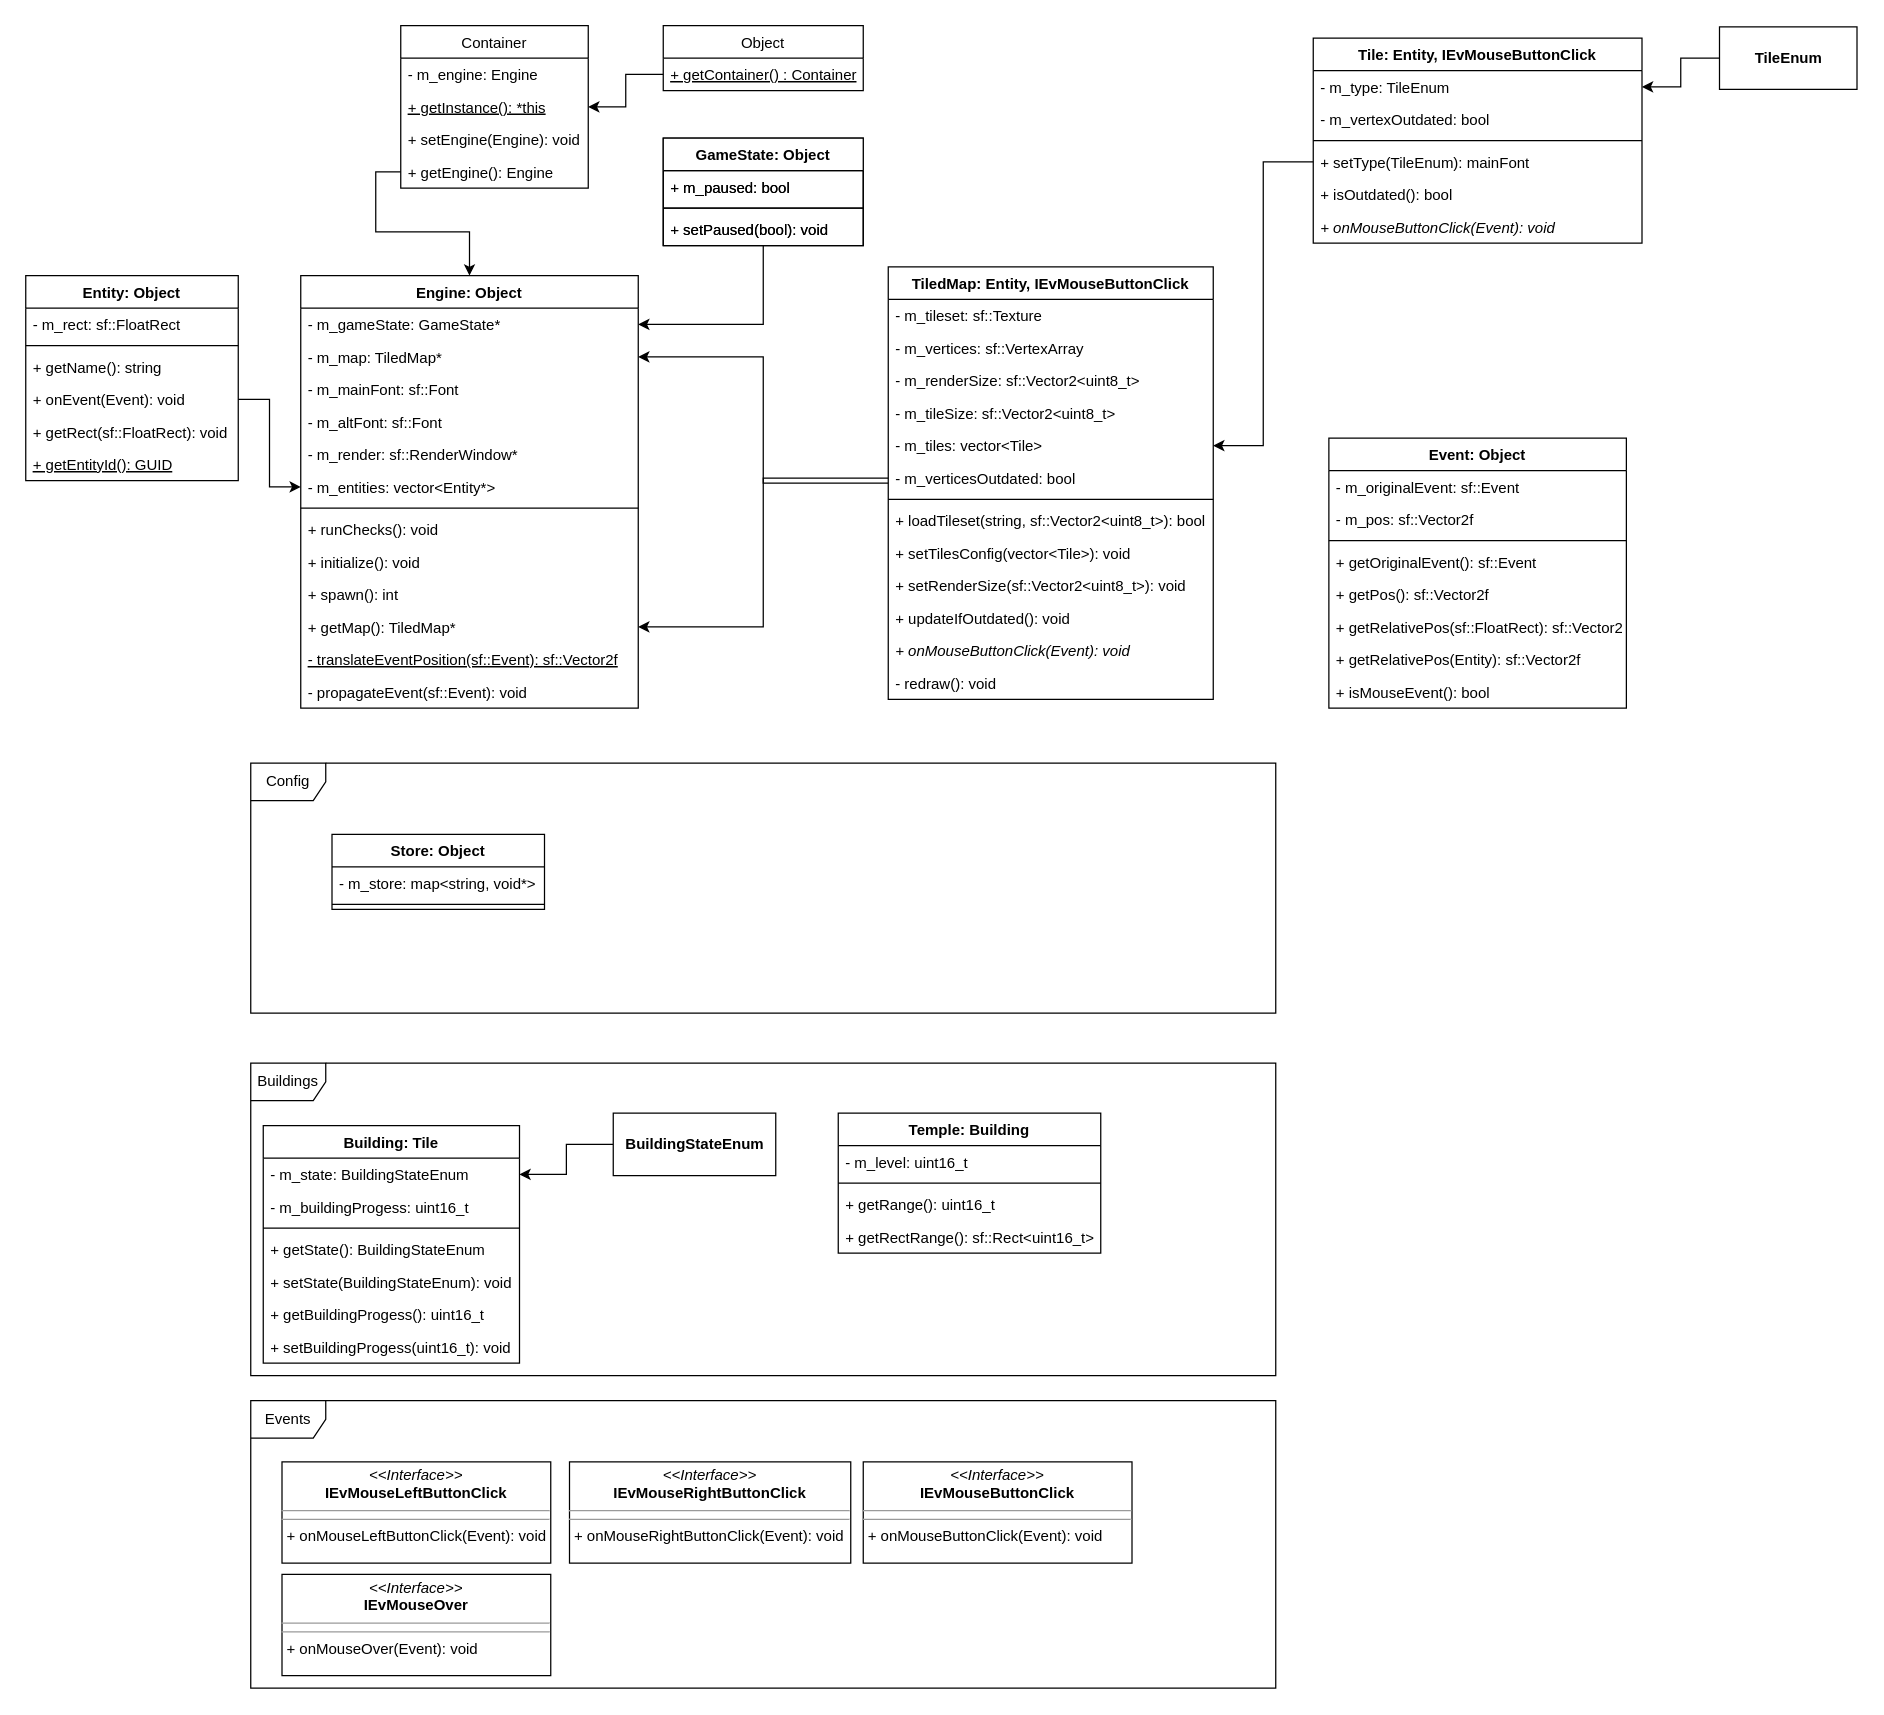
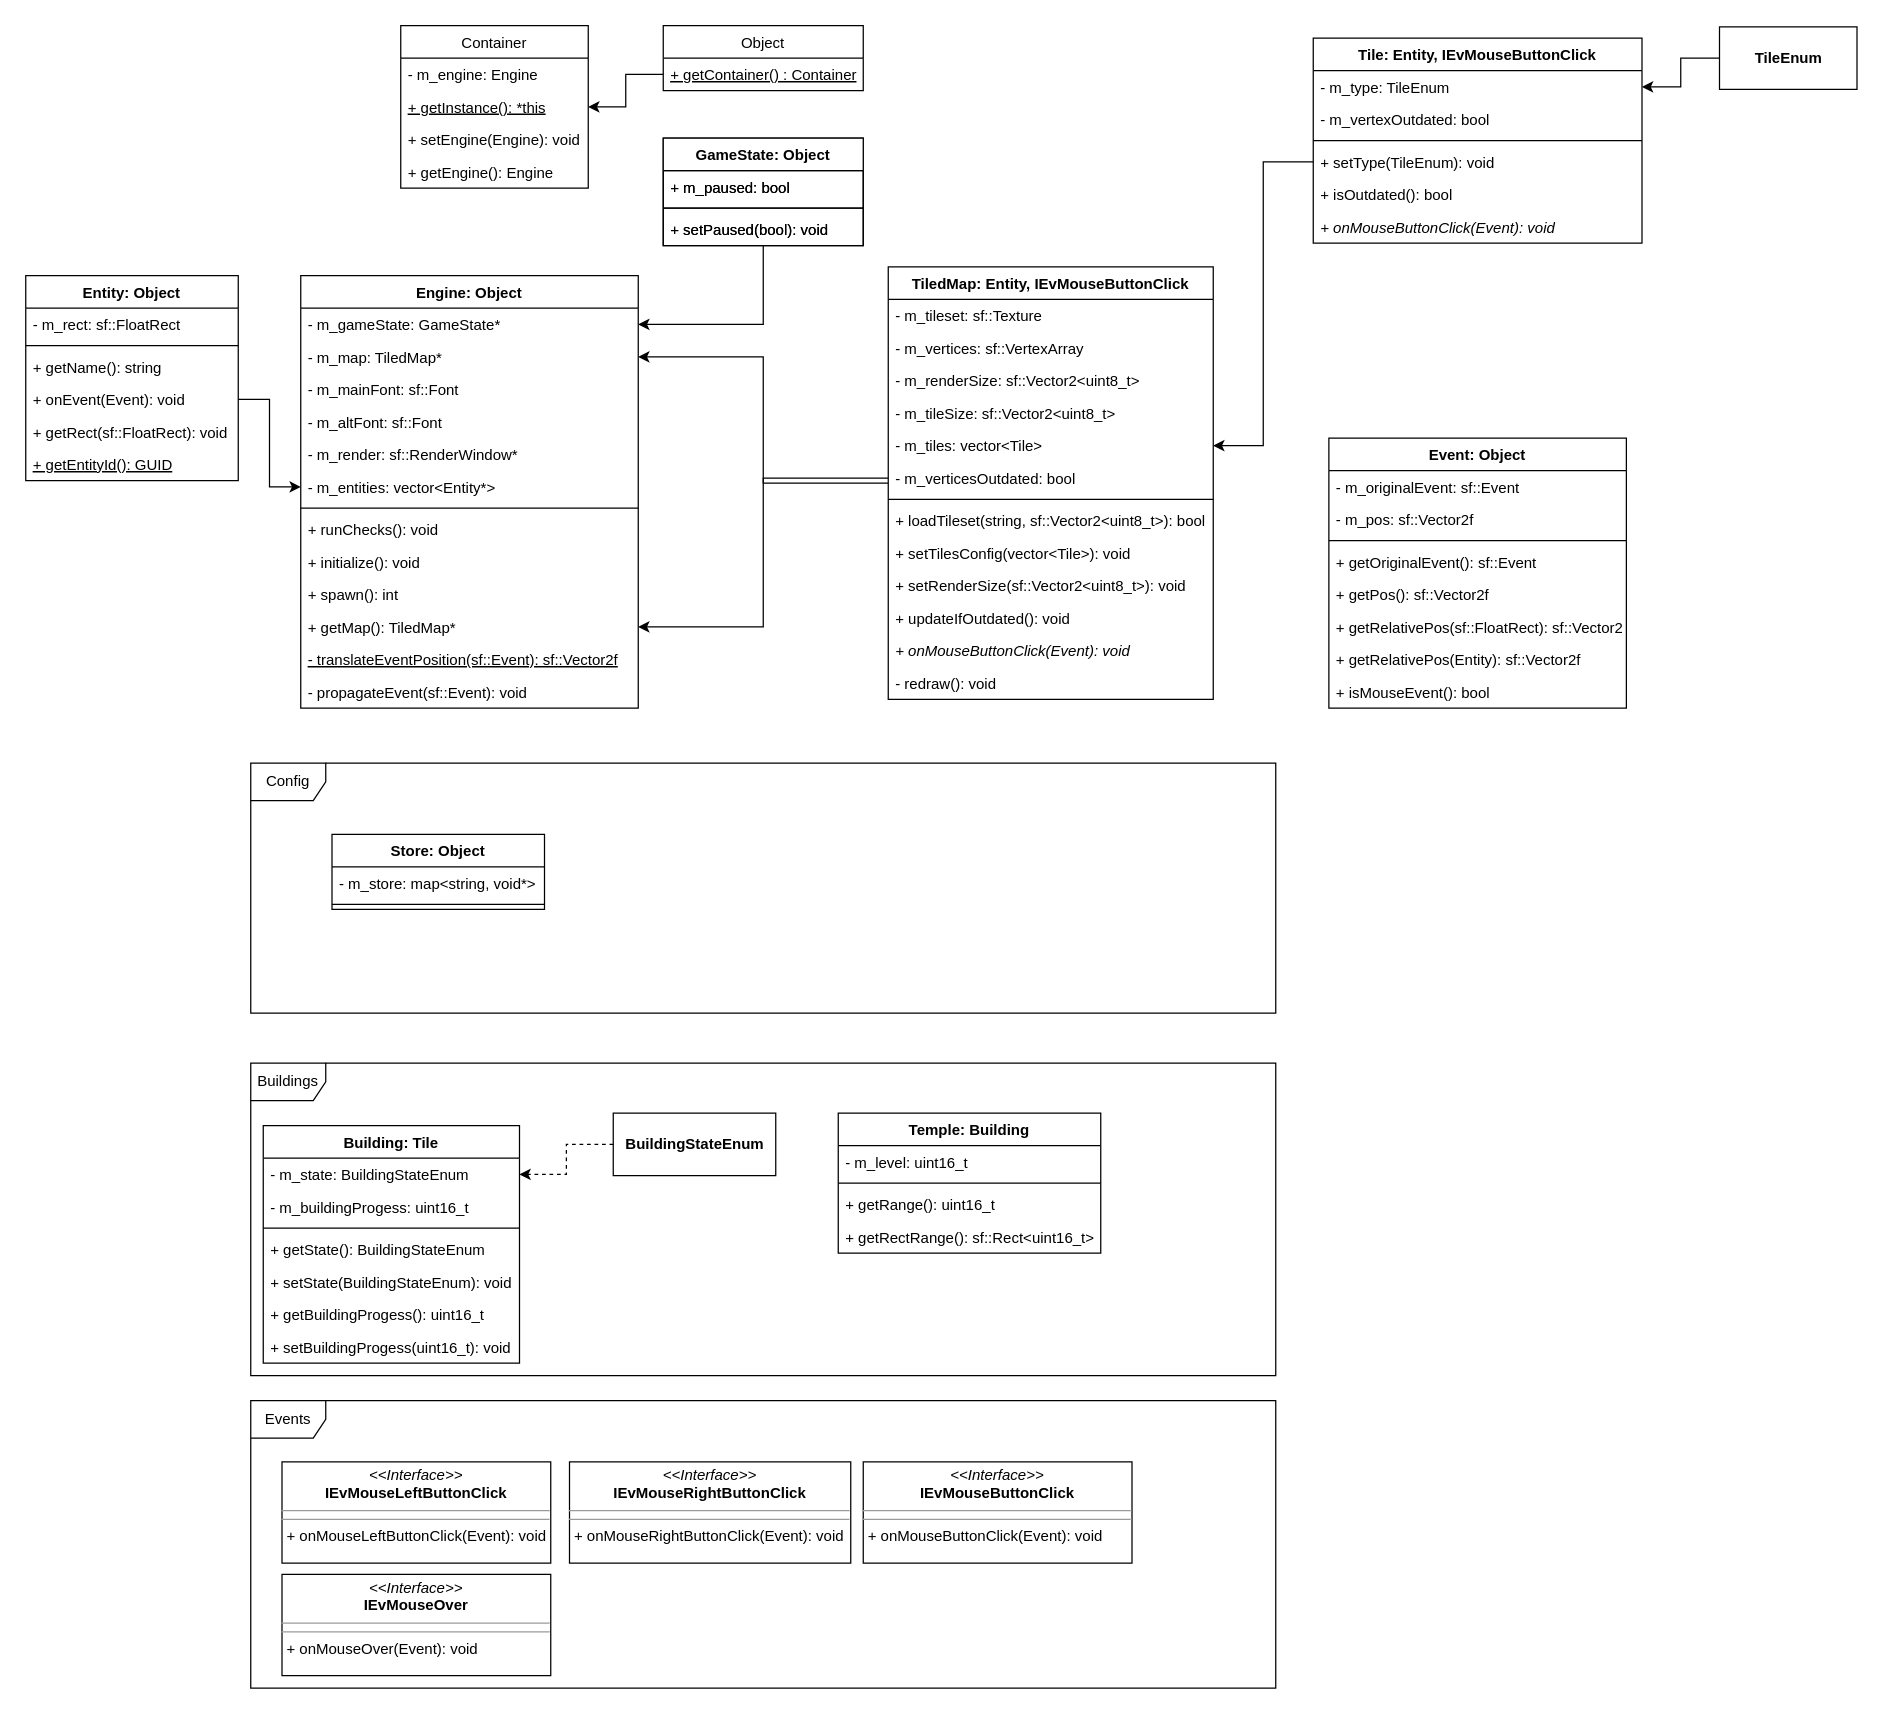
node "+ setType(TileEnum): mainFont": label "+ setType(TileEnum): mainFont" -> "+ setType(TileEnum): void"
edge "+ getEngine(): Engine" -> "Engine: Object": removed
edge "BuildingStateEnum" -> "- m_state: BuildingStateEnum": style solid -> dashed
